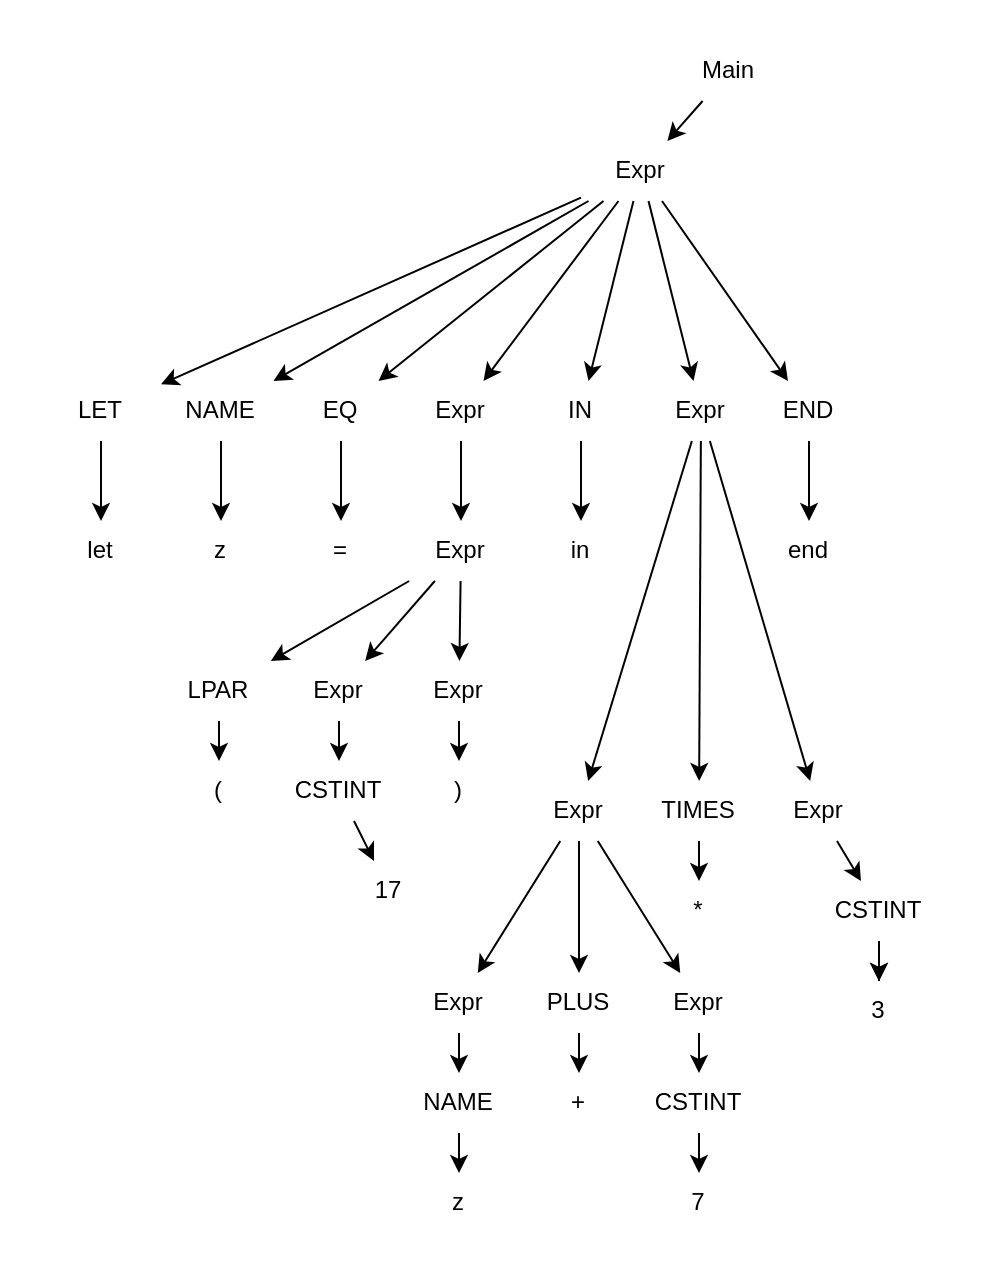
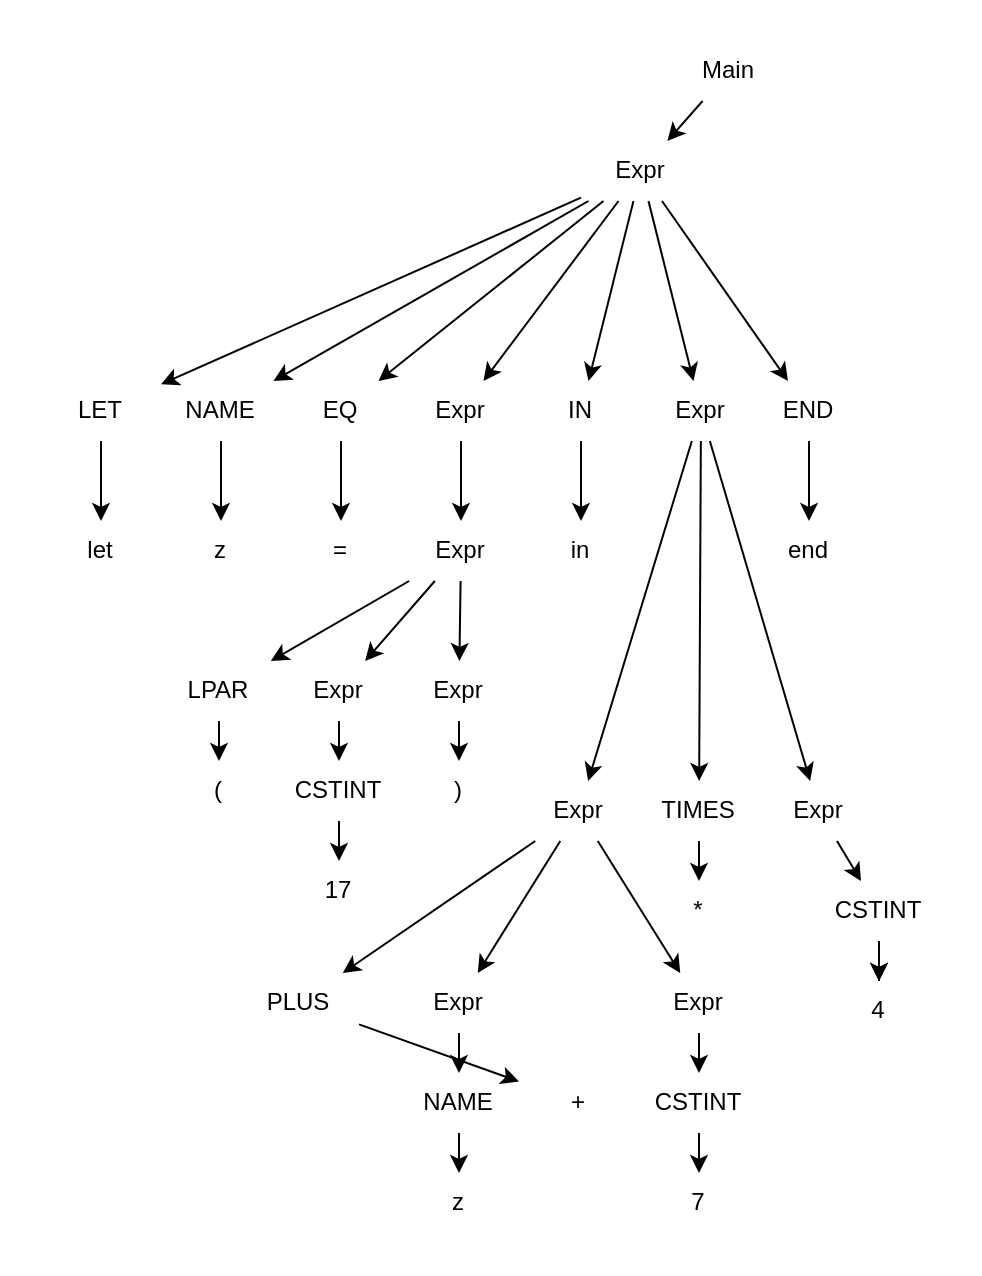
node "17": moved (389, 891) -> (339, 891)
node "PLUS": moved (579, 1003) -> (299, 1003)
node "3": label "3" -> "4"
